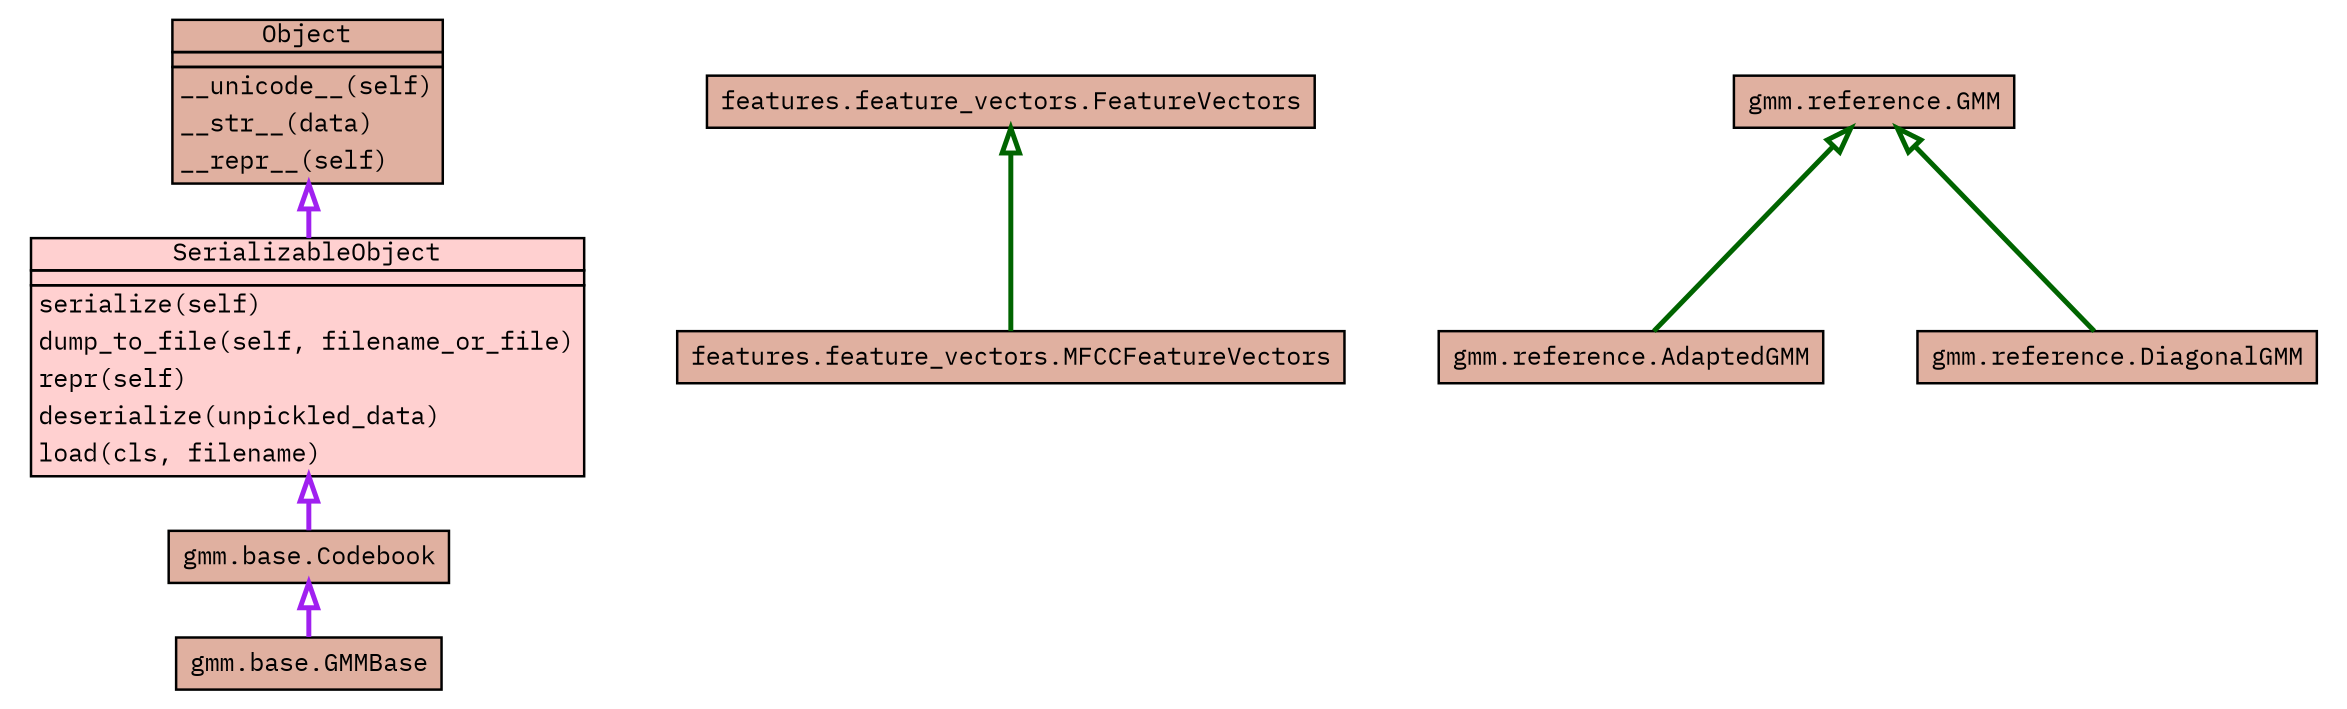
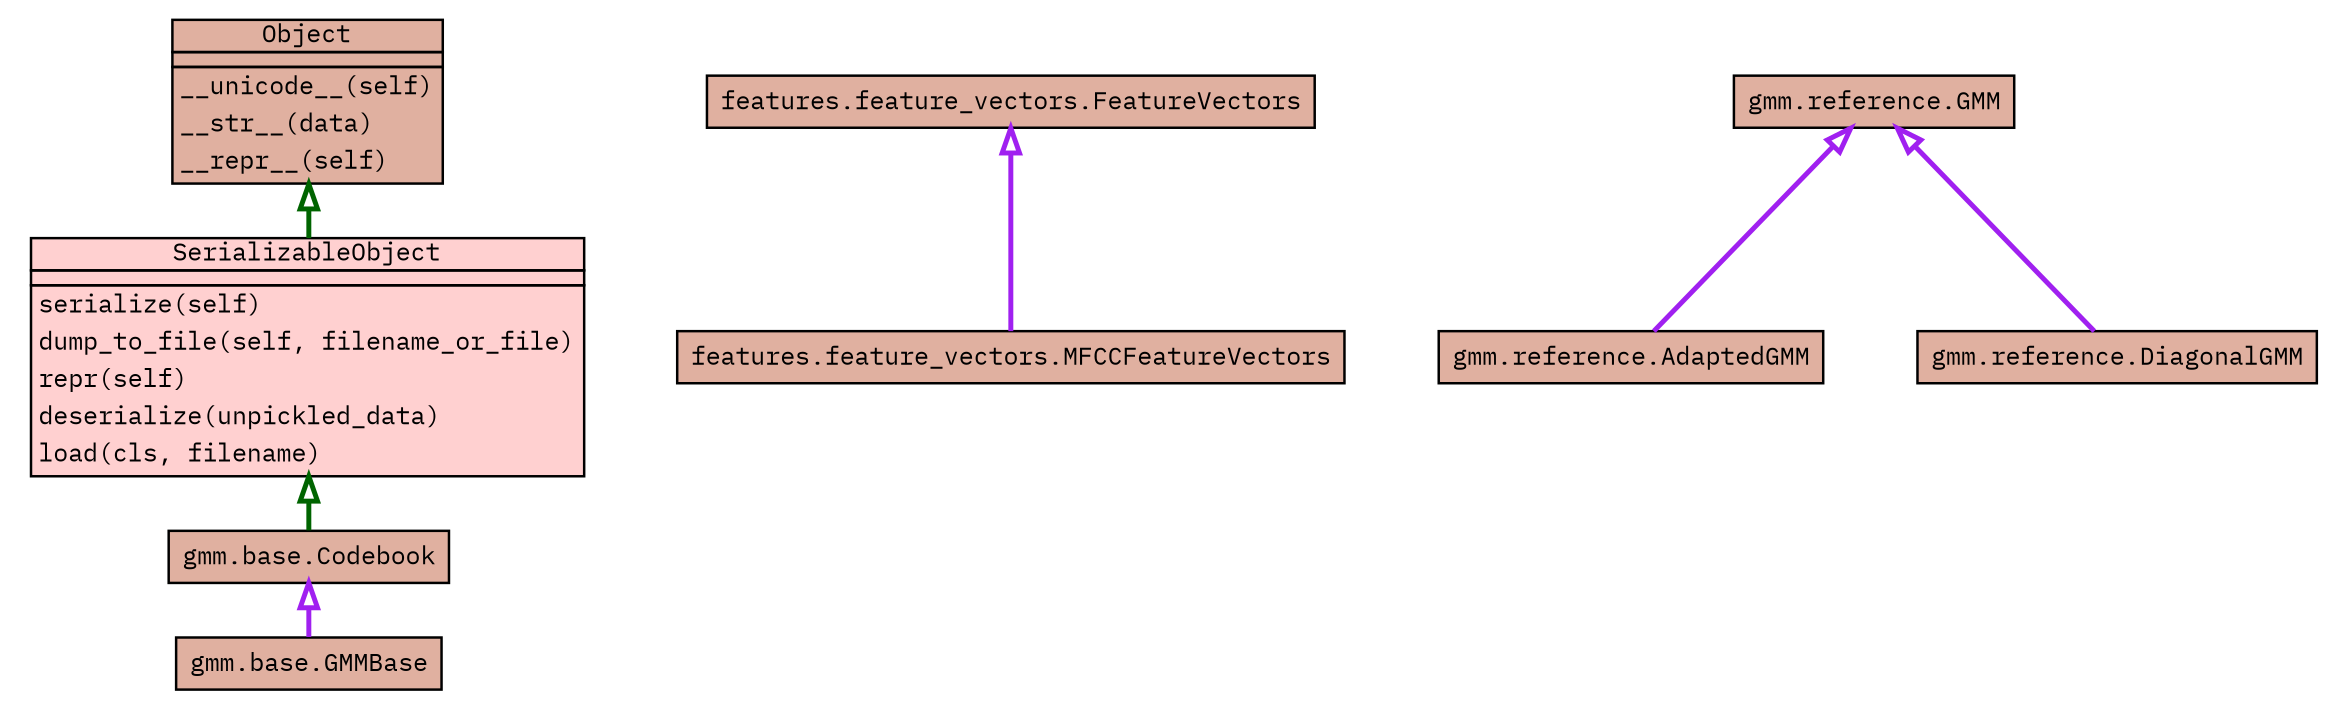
edge "SerializableObject" -> "Object": color purple -> darkgreen
edge "gmm.reference.AdaptedGMM" -> "gmm.reference.GMM": color darkgreen -> purple
edge "gmm.reference.DiagonalGMM" -> "gmm.reference.GMM": color darkgreen -> purple
edge "features.feature_vectors.MFCCFeatureVectors" -> "features.feature_vectors.FeatureVectors": color darkgreen -> purple
edge "gmm.base.Codebook" -> "SerializableObject": color purple -> darkgreen
